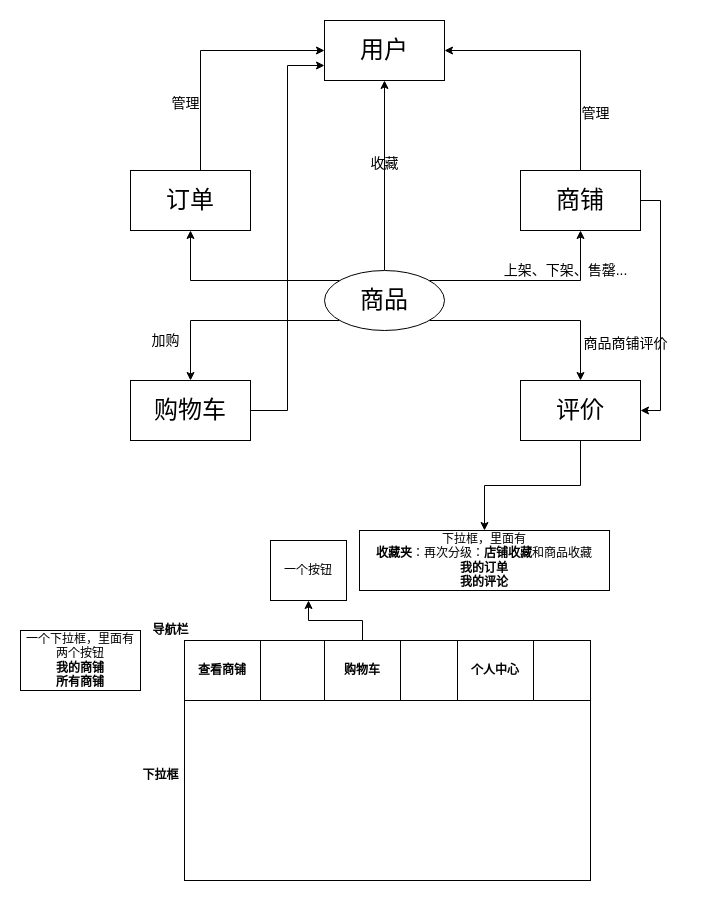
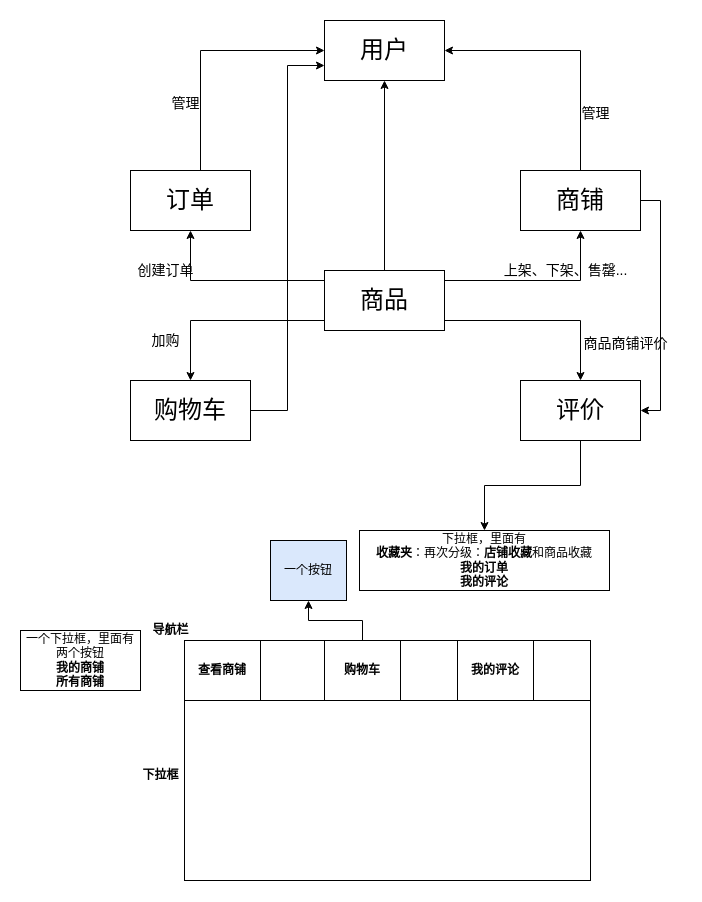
node "收藏": removed
node "创建订单": added
node "商品": shape ellipse -> rectangle
node "一个按钮": fillcolor #ffffff -> #dae8fc
node "个人中心": label "个人中心" -> "我的评论"
